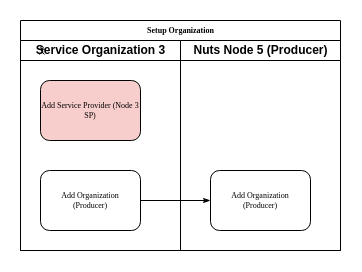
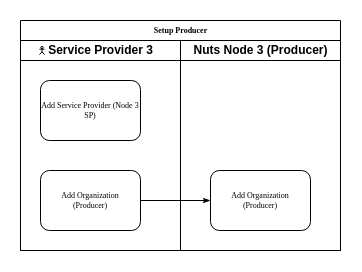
node "Setup Organization": label "Setup Organization" -> "Setup Producer"
node "Service Organization 3": label "Service Organization 3" -> "Service Provider 3"
node "Nuts Node 5 (Producer)": label "Nuts Node 5 (Producer)" -> "Nuts Node 3 (Producer)"
node "Add Service Provider (Node 3 SP)": fillcolor #f8cecc -> #ffffff
